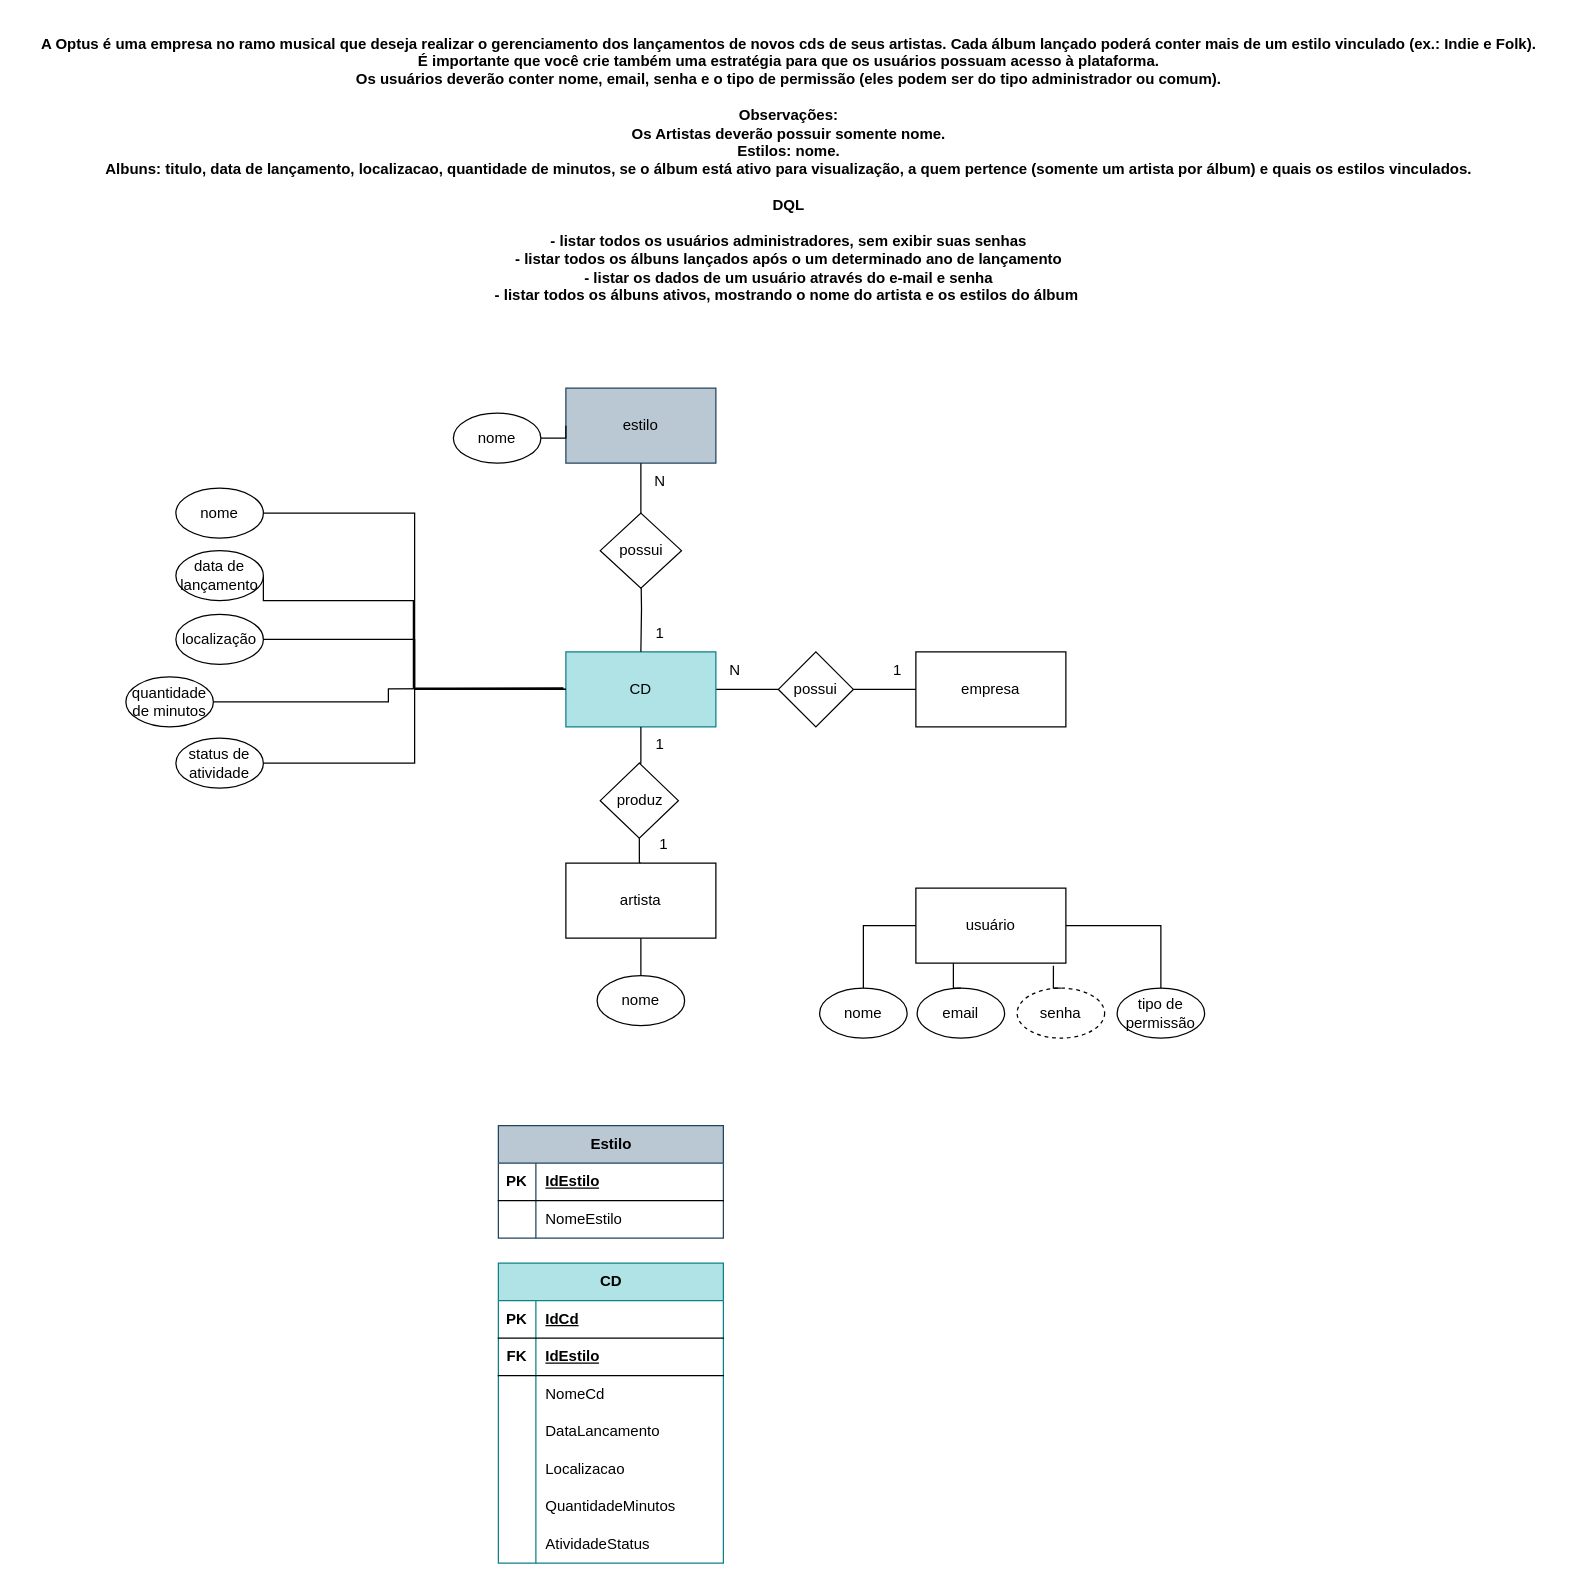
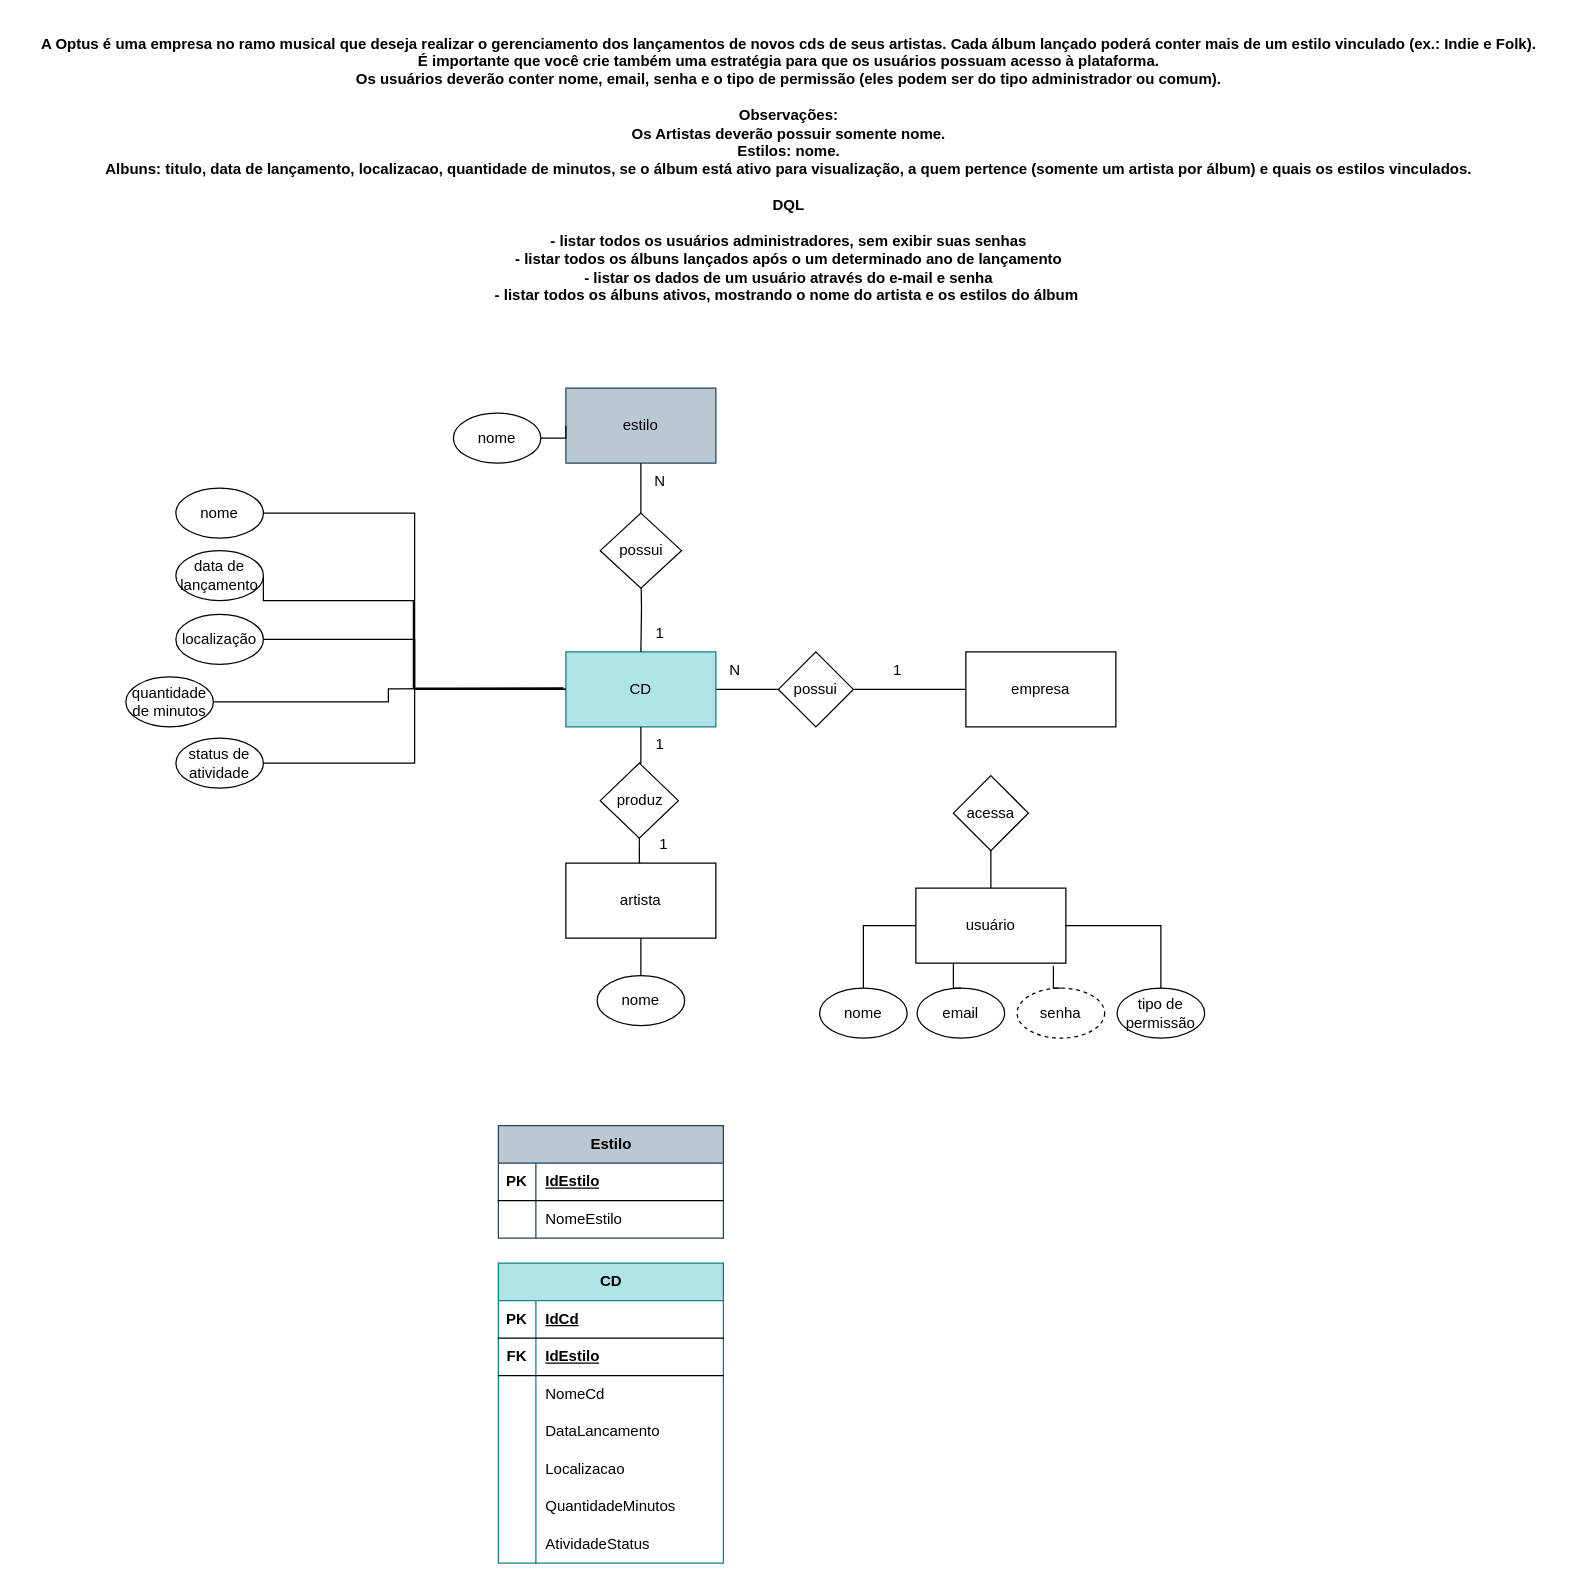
node "empresa": moved (991, 689) -> (1041, 689)
node "acessa": added
edge "acessa" -- "usuário": added
